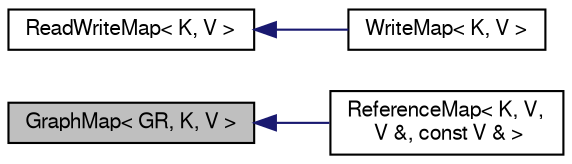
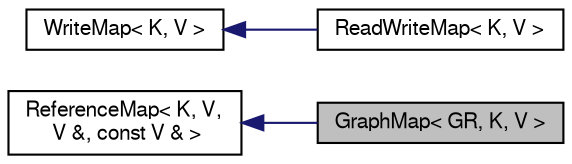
edge "WriteMap< K, V >" -> "ReadWriteMap< K, V >": reversed
edge "ReferenceMap< K, V, V &, const V & >" -> "GraphMap< GR, K, V >": reversed
